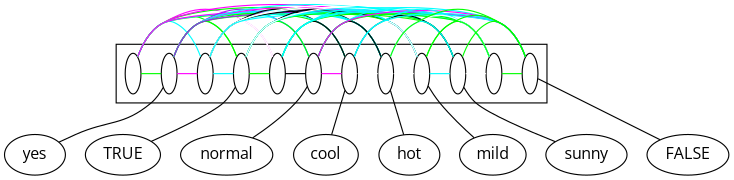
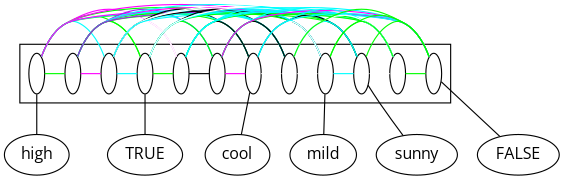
node "yes": removed
node "high": added
node "normal": removed
node "hot": removed
